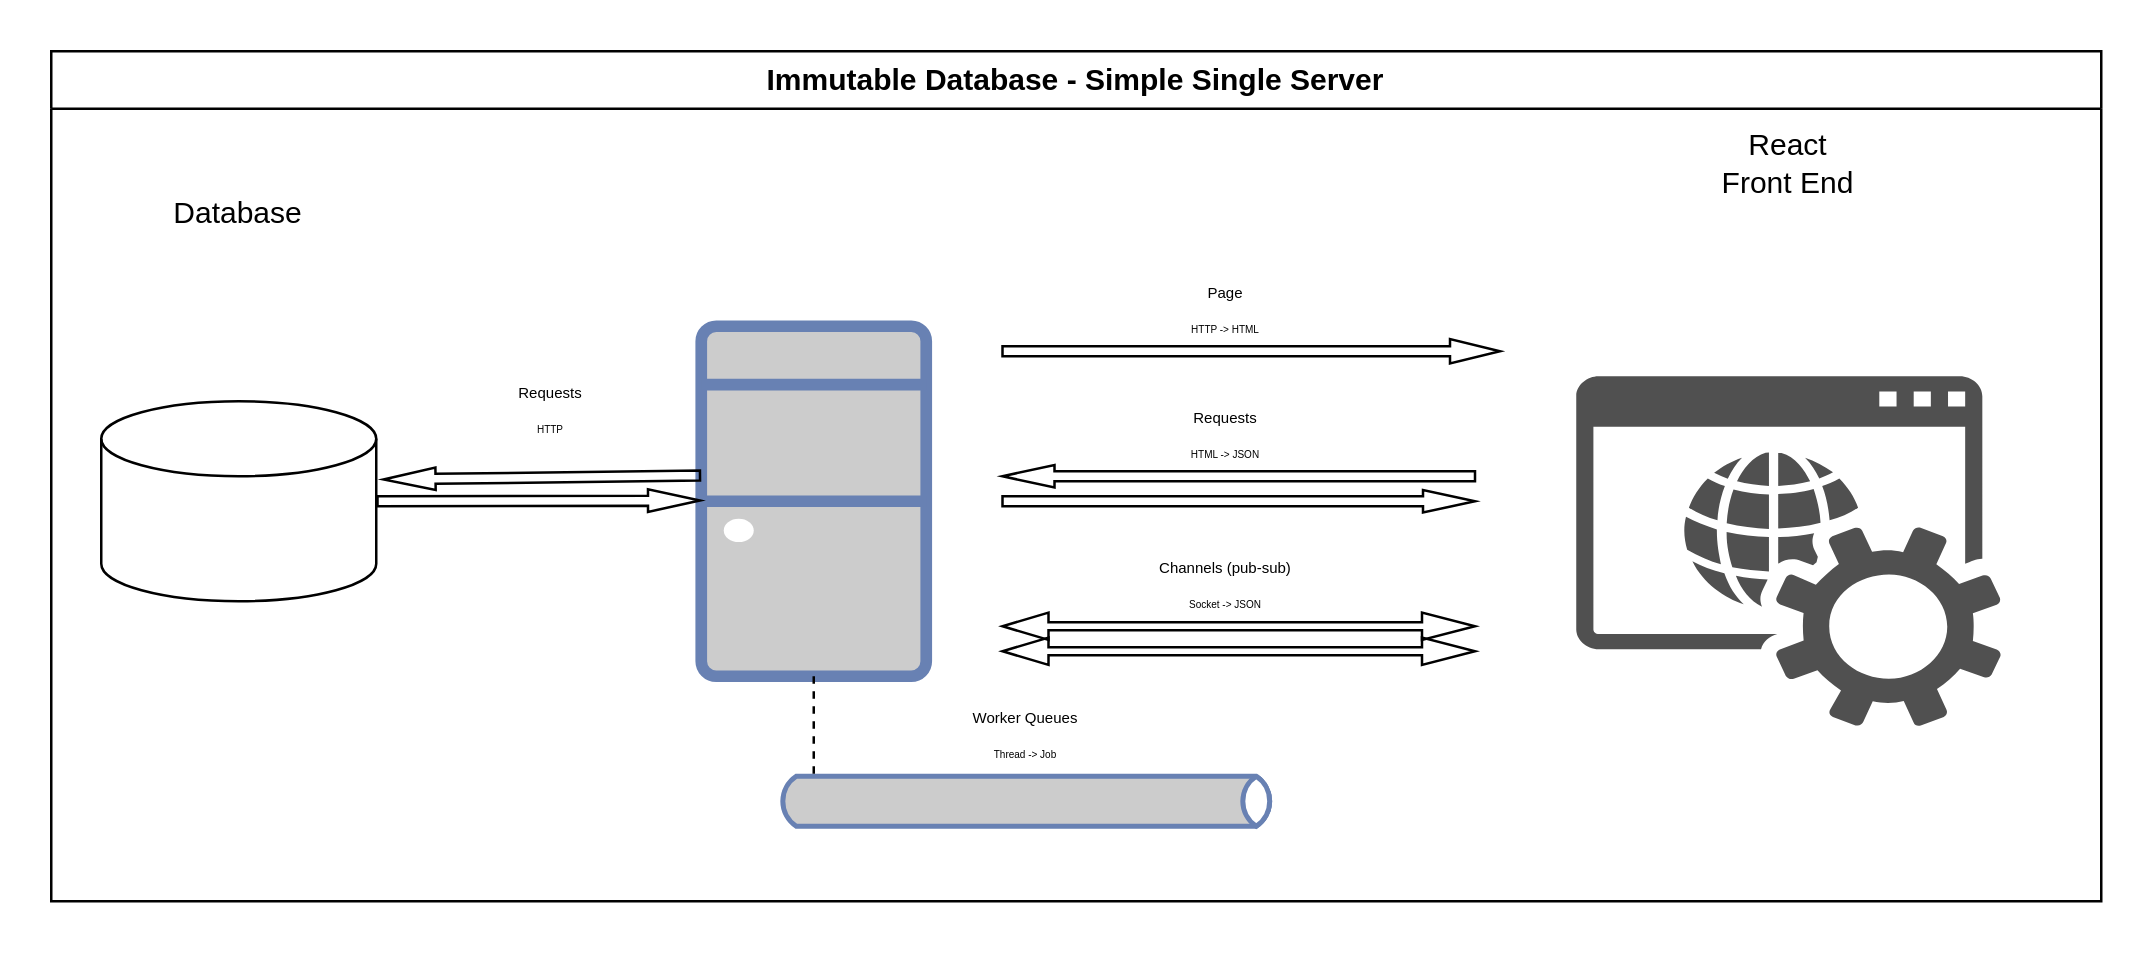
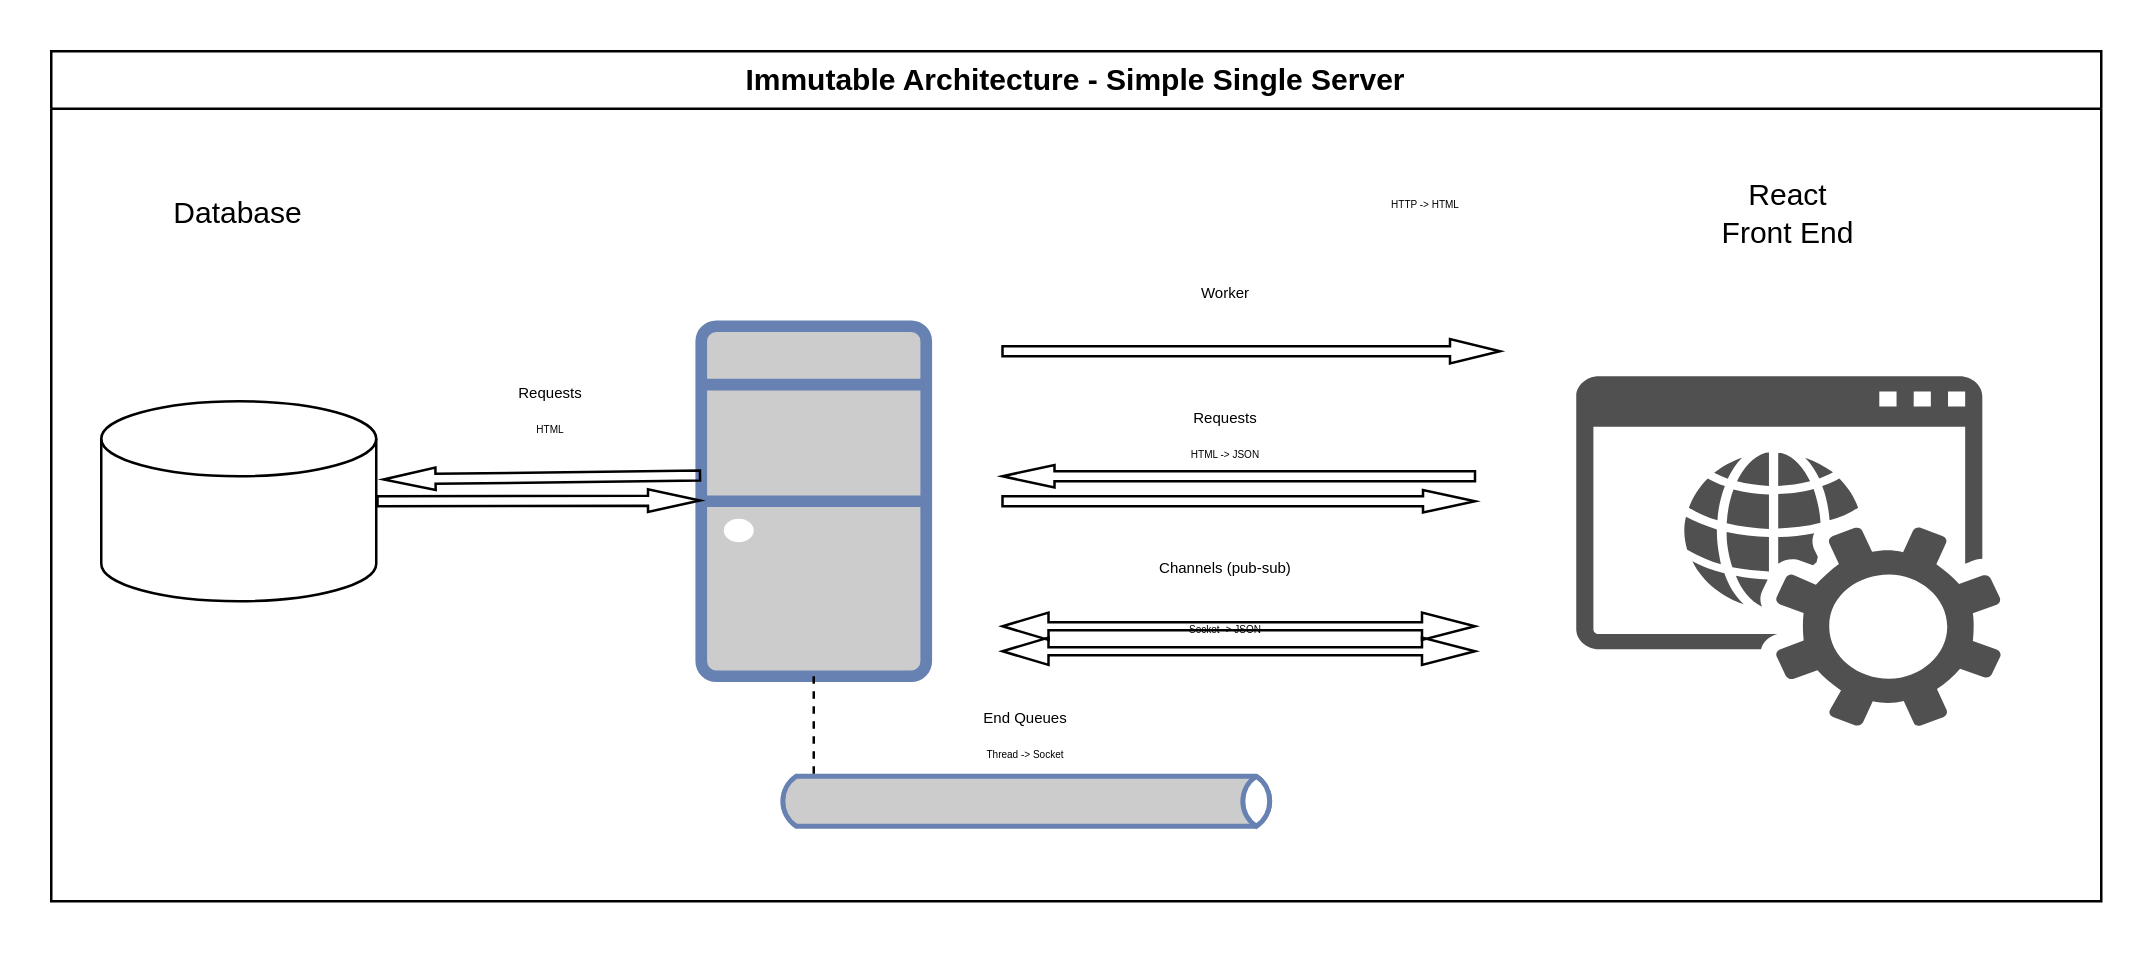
node "Immutable Database - Simple Single Server": label "Immutable Database - Simple Single Server" -> "Immutable Architecture - Simple Single Server"
node "React Front End": moved (1789, 164) -> (1789, 214)
node "Page": label "Page" -> "Worker"
node "HTTP -> HTML": moved (1226, 326) -> (1426, 201)
node "HTTP": label "HTTP" -> "HTML"
node "Socket -> JSON": moved (1226, 601) -> (1226, 626)
node "Worker Queues": label "Worker Queues" -> "End Queues"
node "Thread -> Job": label "Thread -> Job" -> "Thread -> Socket"
